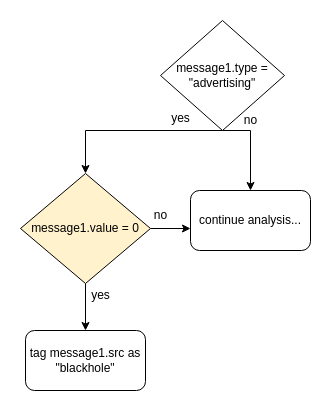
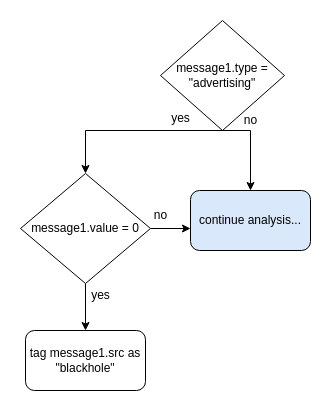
node "continue analysis...": fillcolor #ffffff -> #dae8fc
node "message1.value = 0": fillcolor #fff2cc -> #ffffff
